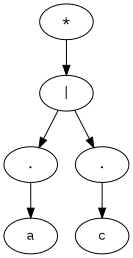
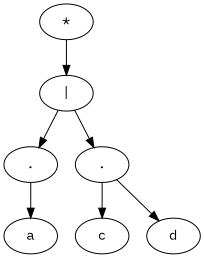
node "d": added
